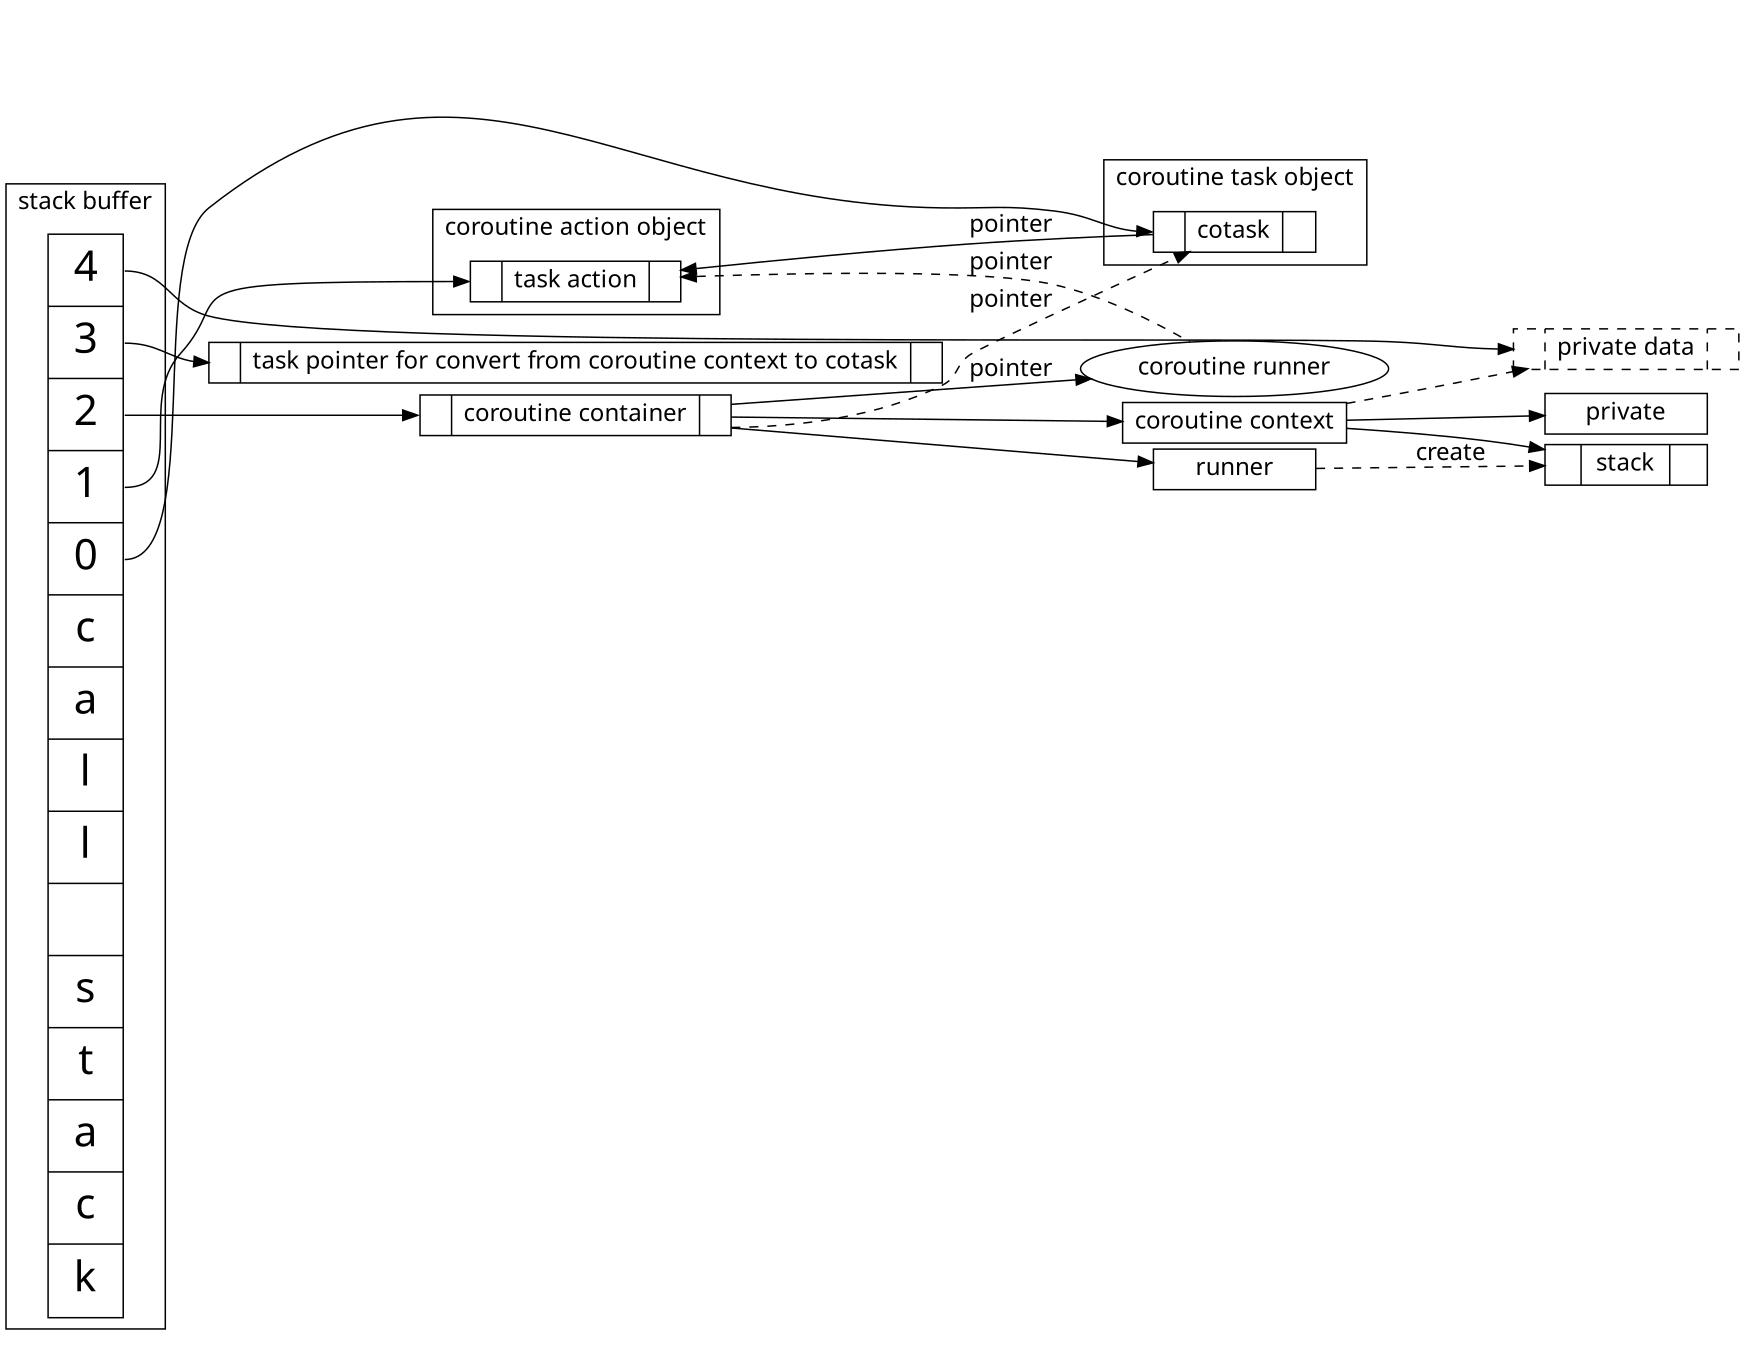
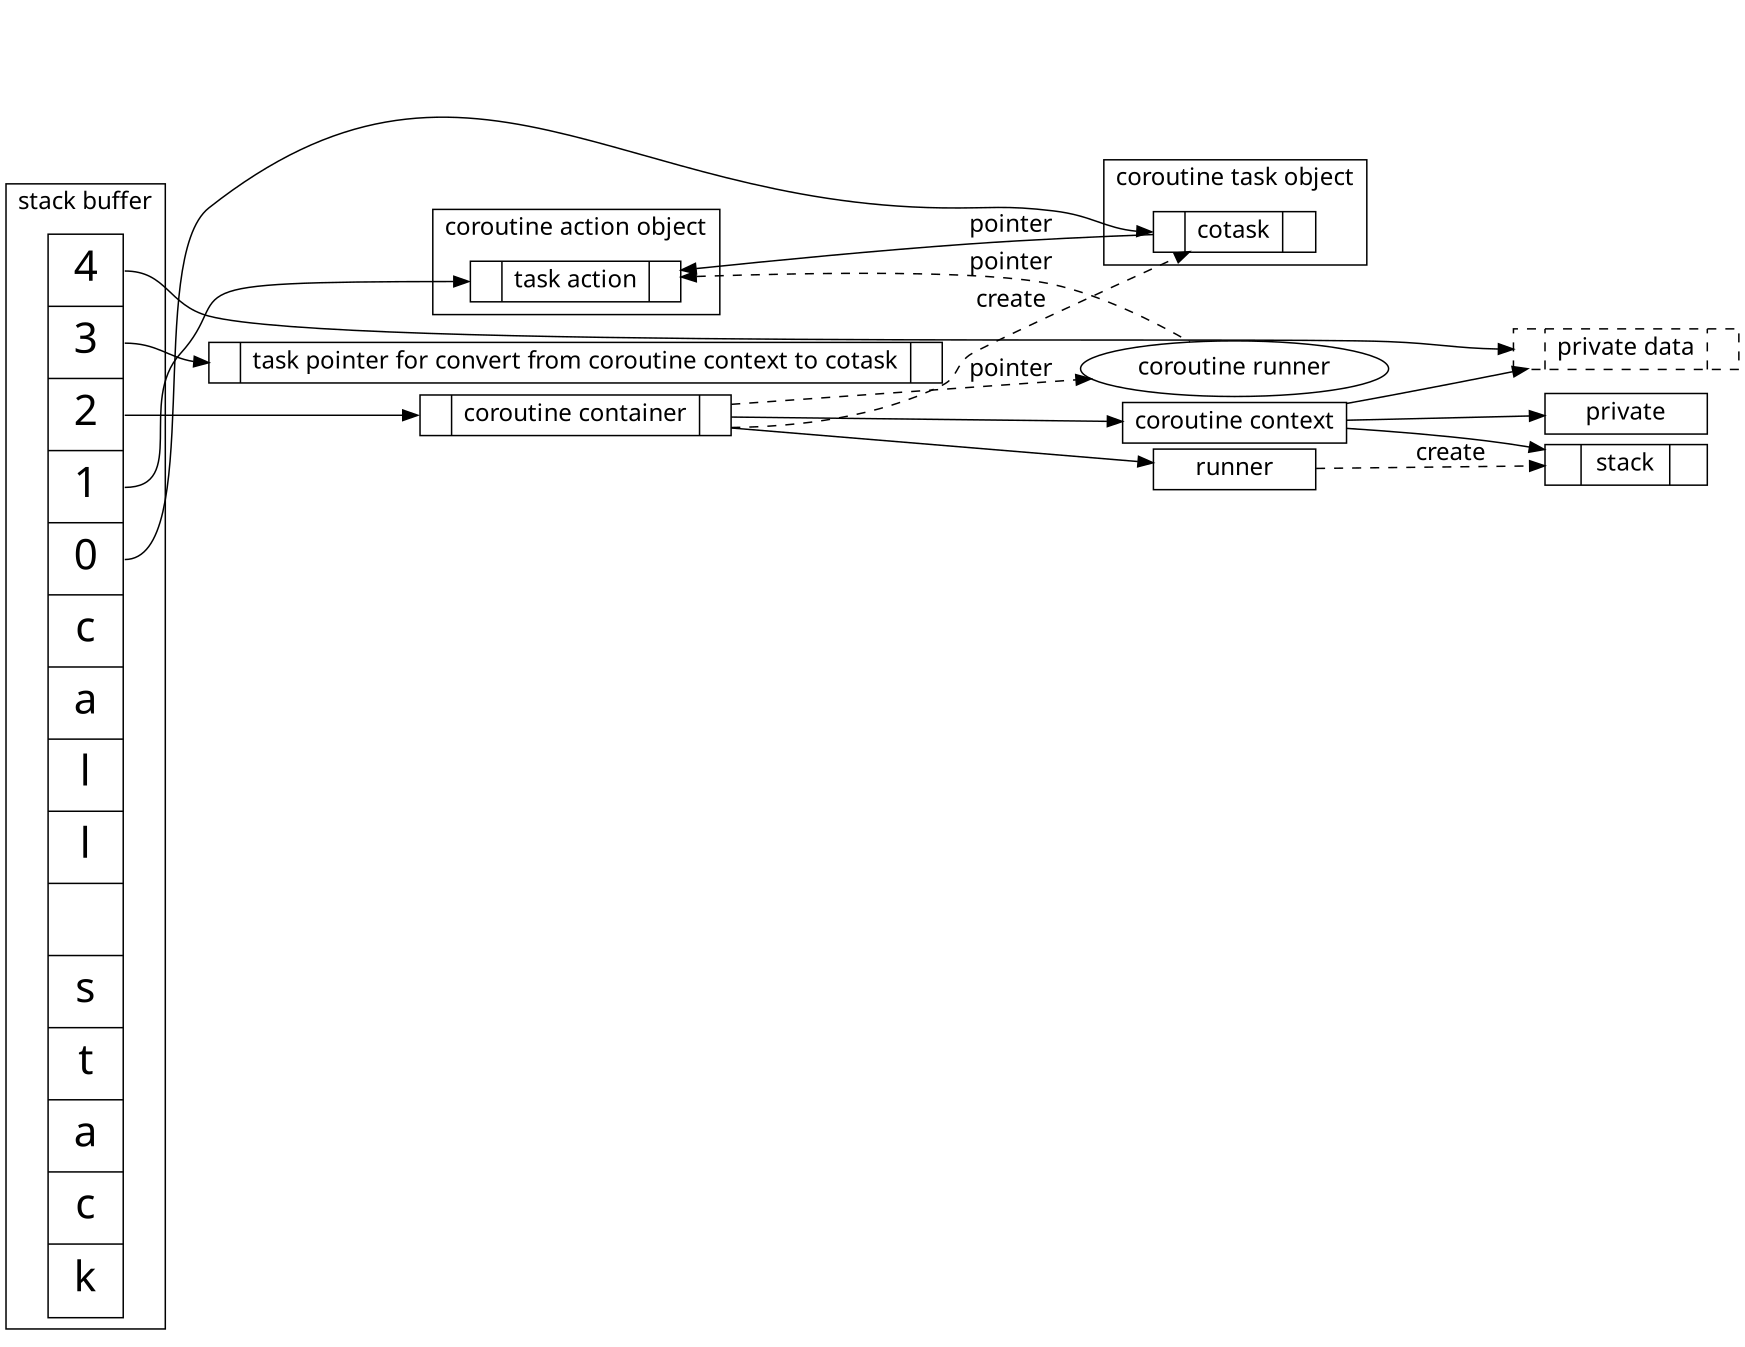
edge "coroutine container" -> "cotask": label "pointer" -> "create"
edge "coroutine context" -> "private data": style dashed -> solid
edge "coroutine container" -> "coroutine runner": style solid -> dashed
